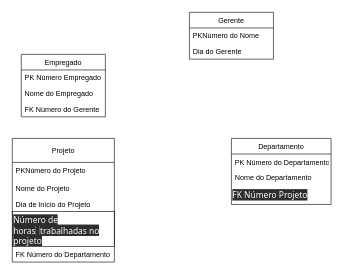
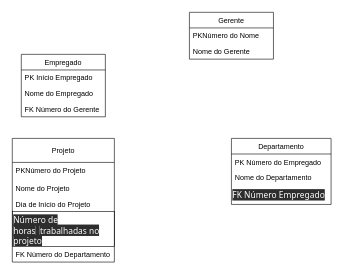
node "Dia do Gerente": label "Dia do Gerente" -> "Nome do Gerente"
node "PK Número Empregado": label "PK Número Empregado" -> "PK Início Empregado"
node "PK Número do Departamento": label "PK Número do Departamento" -> "PK Número do Empregado"
node "FK Número Projeto": label "FK Número Projeto" -> "FK Número Empregado"
